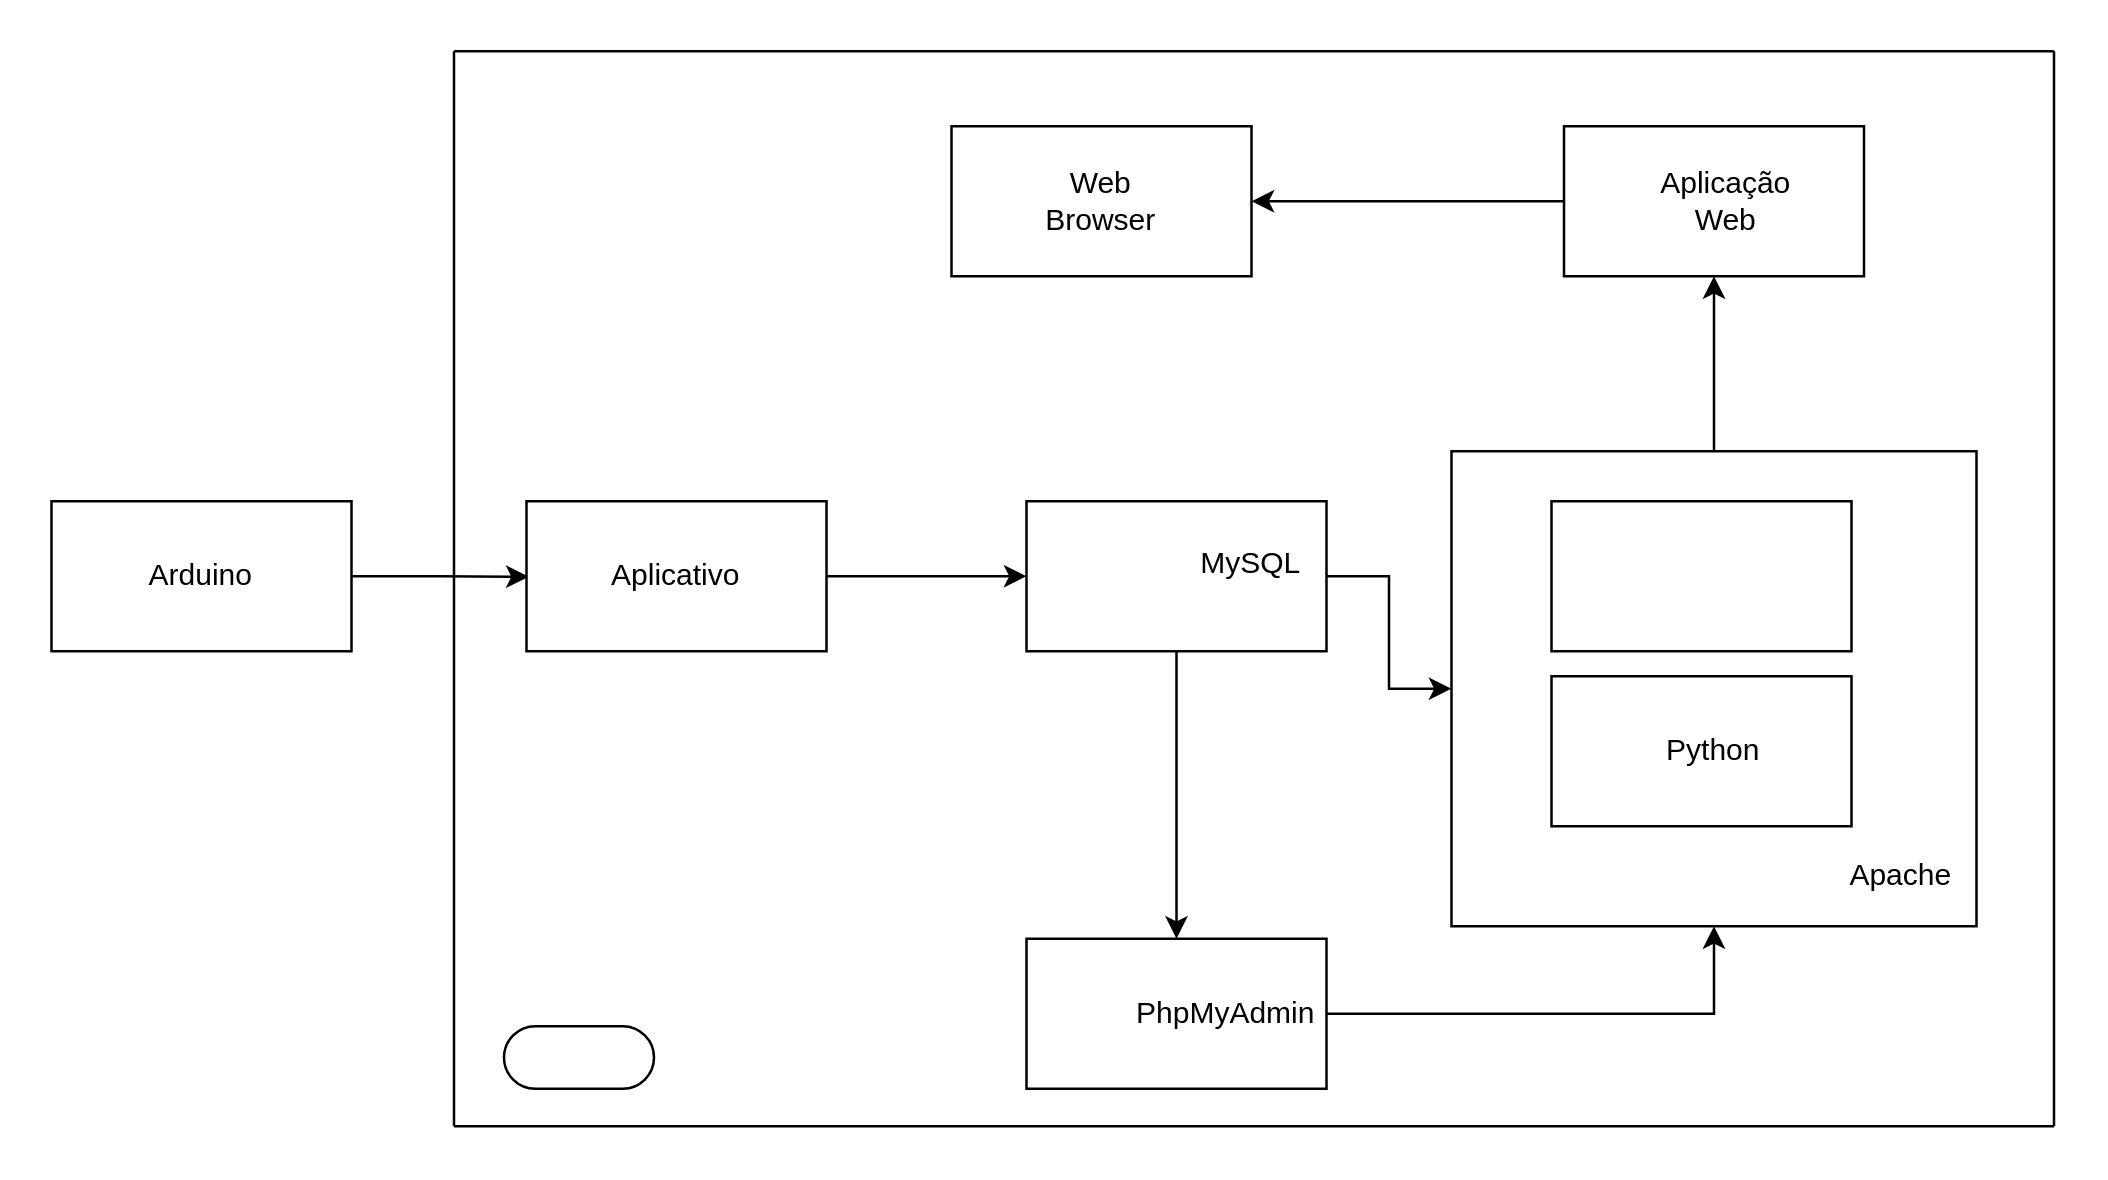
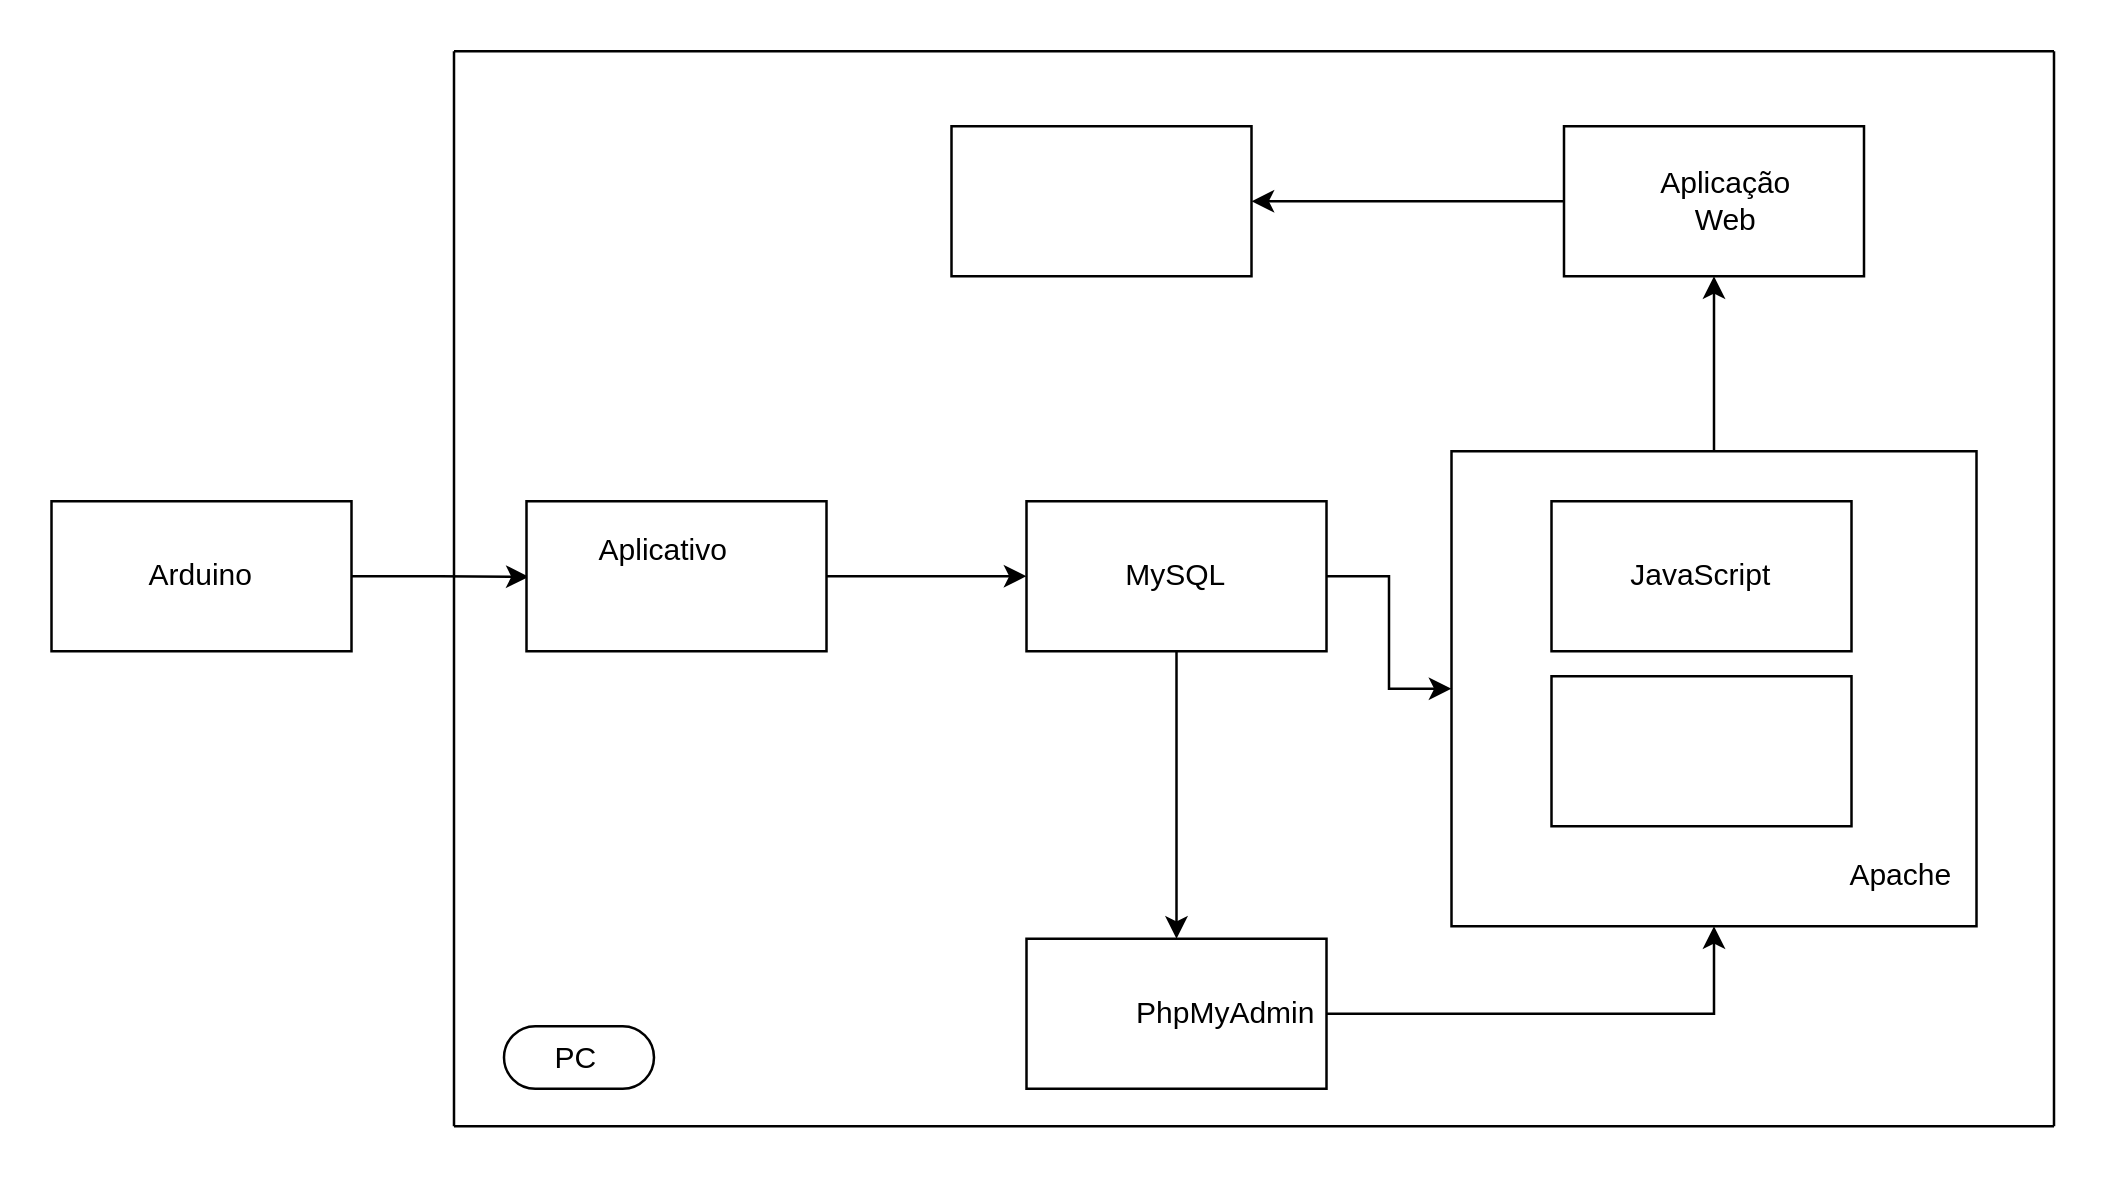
node "Web Browser": removed
node "MySQL": moved (1251, 564) -> (1176, 576)
node "Aplicativo": moved (676, 576) -> (664, 551)
node "JavaScript": added
node "Python": removed
node "PC": added
